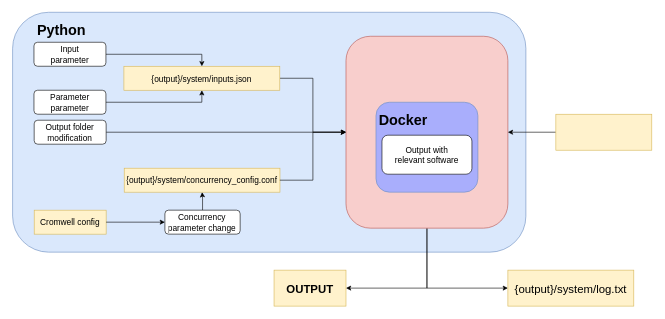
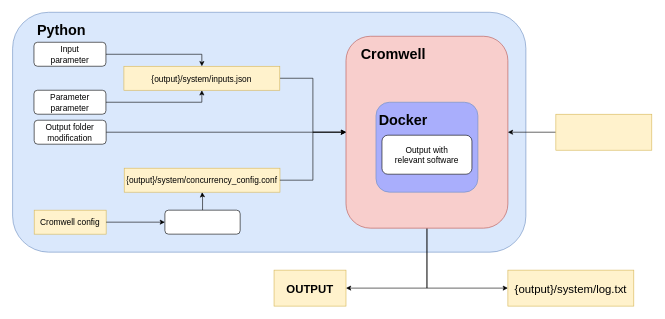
node "Cromwell": added
node "Concurrency parameter change": removed
